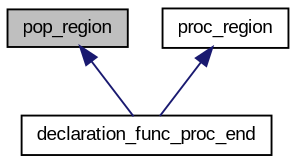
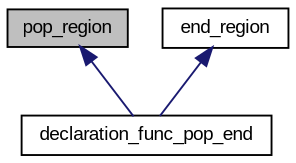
node "proc_region": label "proc_region" -> "end_region"
node "declaration_func_proc_end": label "declaration_func_proc_end" -> "declaration_func_pop_end"
